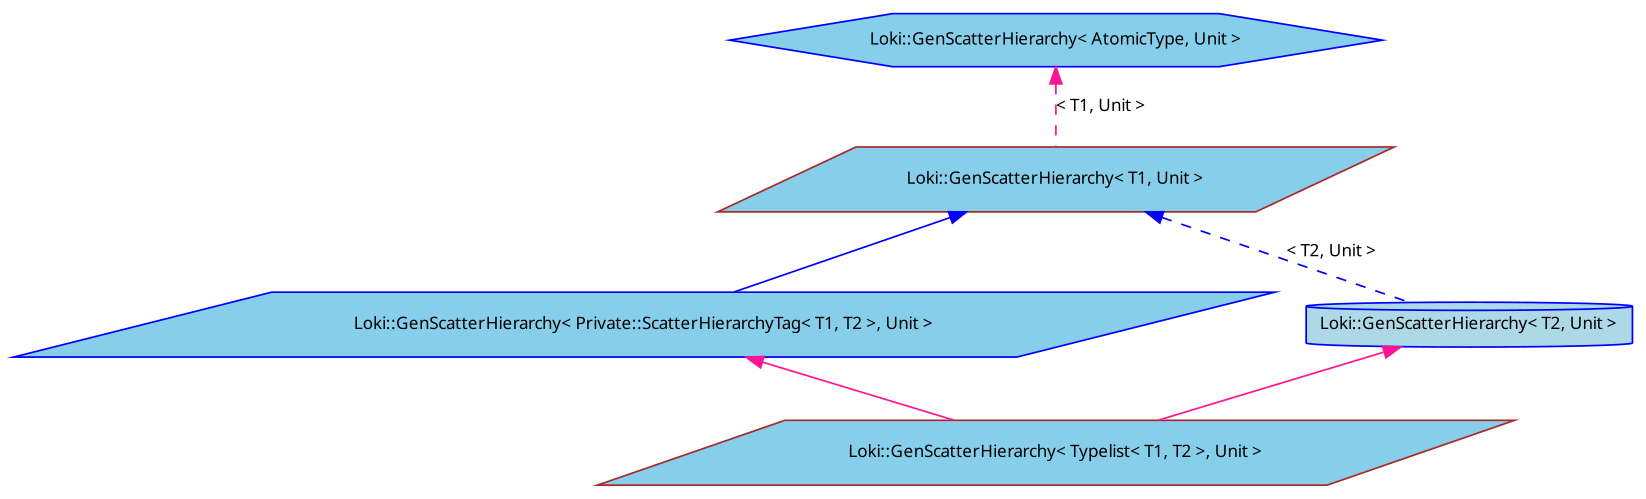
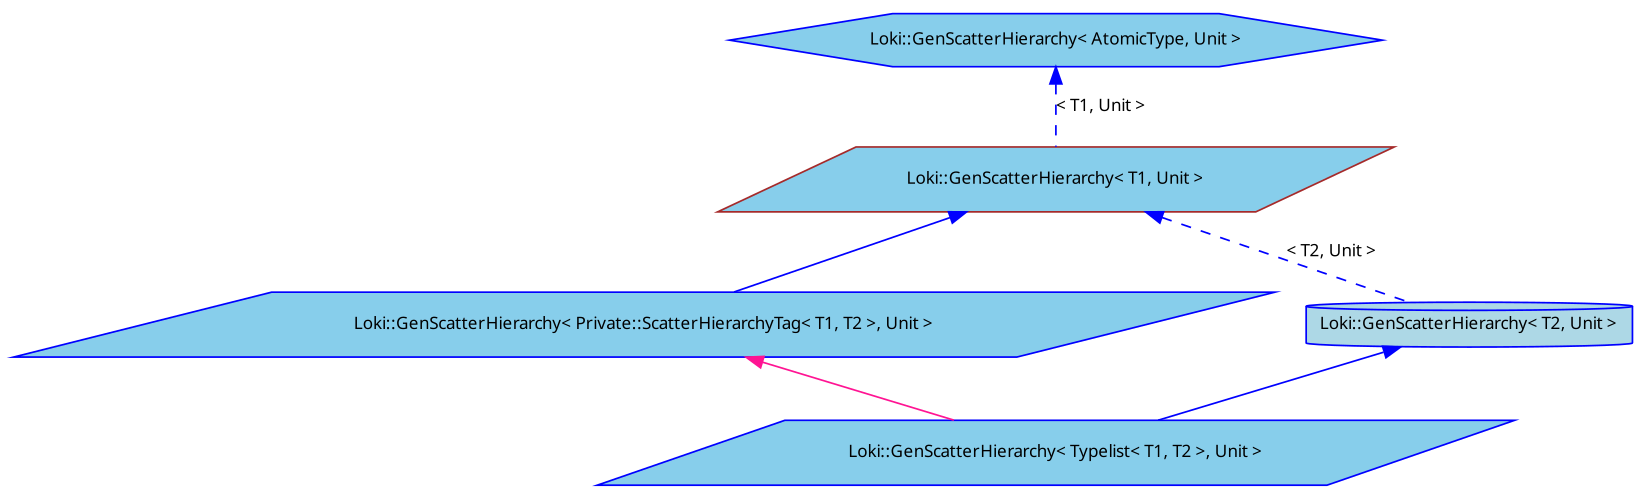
edge "Loki::GenScatterHierarchy< T1, Unit >" -> "Loki::GenScatterHierarchy< AtomicType, Unit >": color deeppink -> blue
edge "Loki::GenScatterHierarchy< Typelist< T1, T2 >, Unit >" -> "Loki::GenScatterHierarchy< T2, Unit >": color deeppink -> blue
node "Loki::GenScatterHierarchy< Typelist< T1, T2 >, Unit >": color brown -> blue
